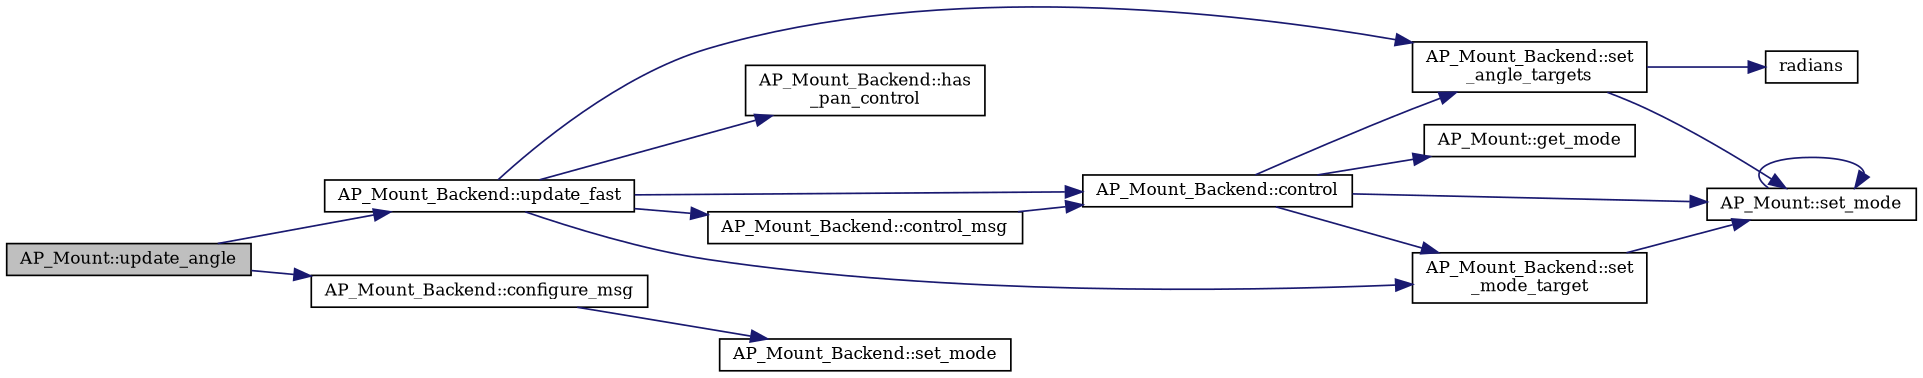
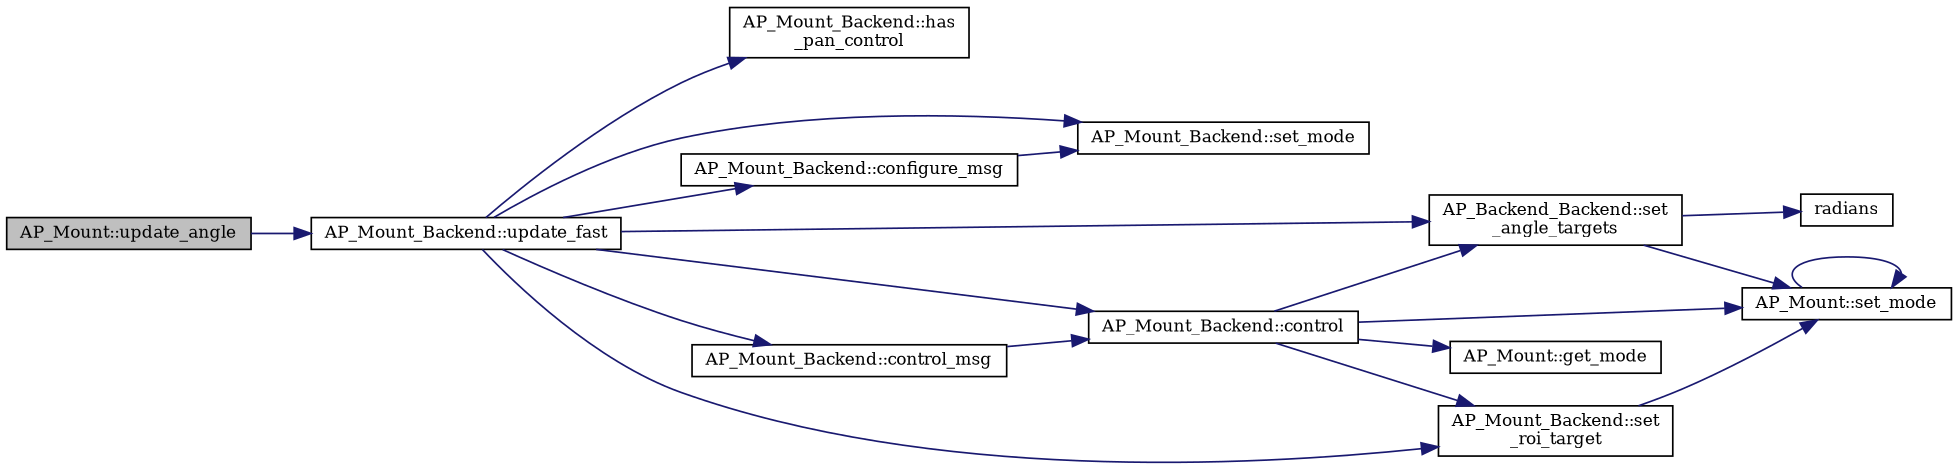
node "AP_Mount_Backend::set _angle_targets": label "AP_Mount_Backend::set _angle_targets" -> "AP_Backend_Backend::set _angle_targets"
edge "AP_Mount_Backend::update_fast" -> "AP_Mount_Backend::set_mode": added
edge "AP_Mount::update_angle" -> "AP_Mount_Backend::configure_msg": now "AP_Mount_Backend::update_fast" -> "AP_Mount_Backend::configure_msg"
node "AP_Mount_Backend::set _mode_target": label "AP_Mount_Backend::set _mode_target" -> "AP_Mount_Backend::set _roi_target"
